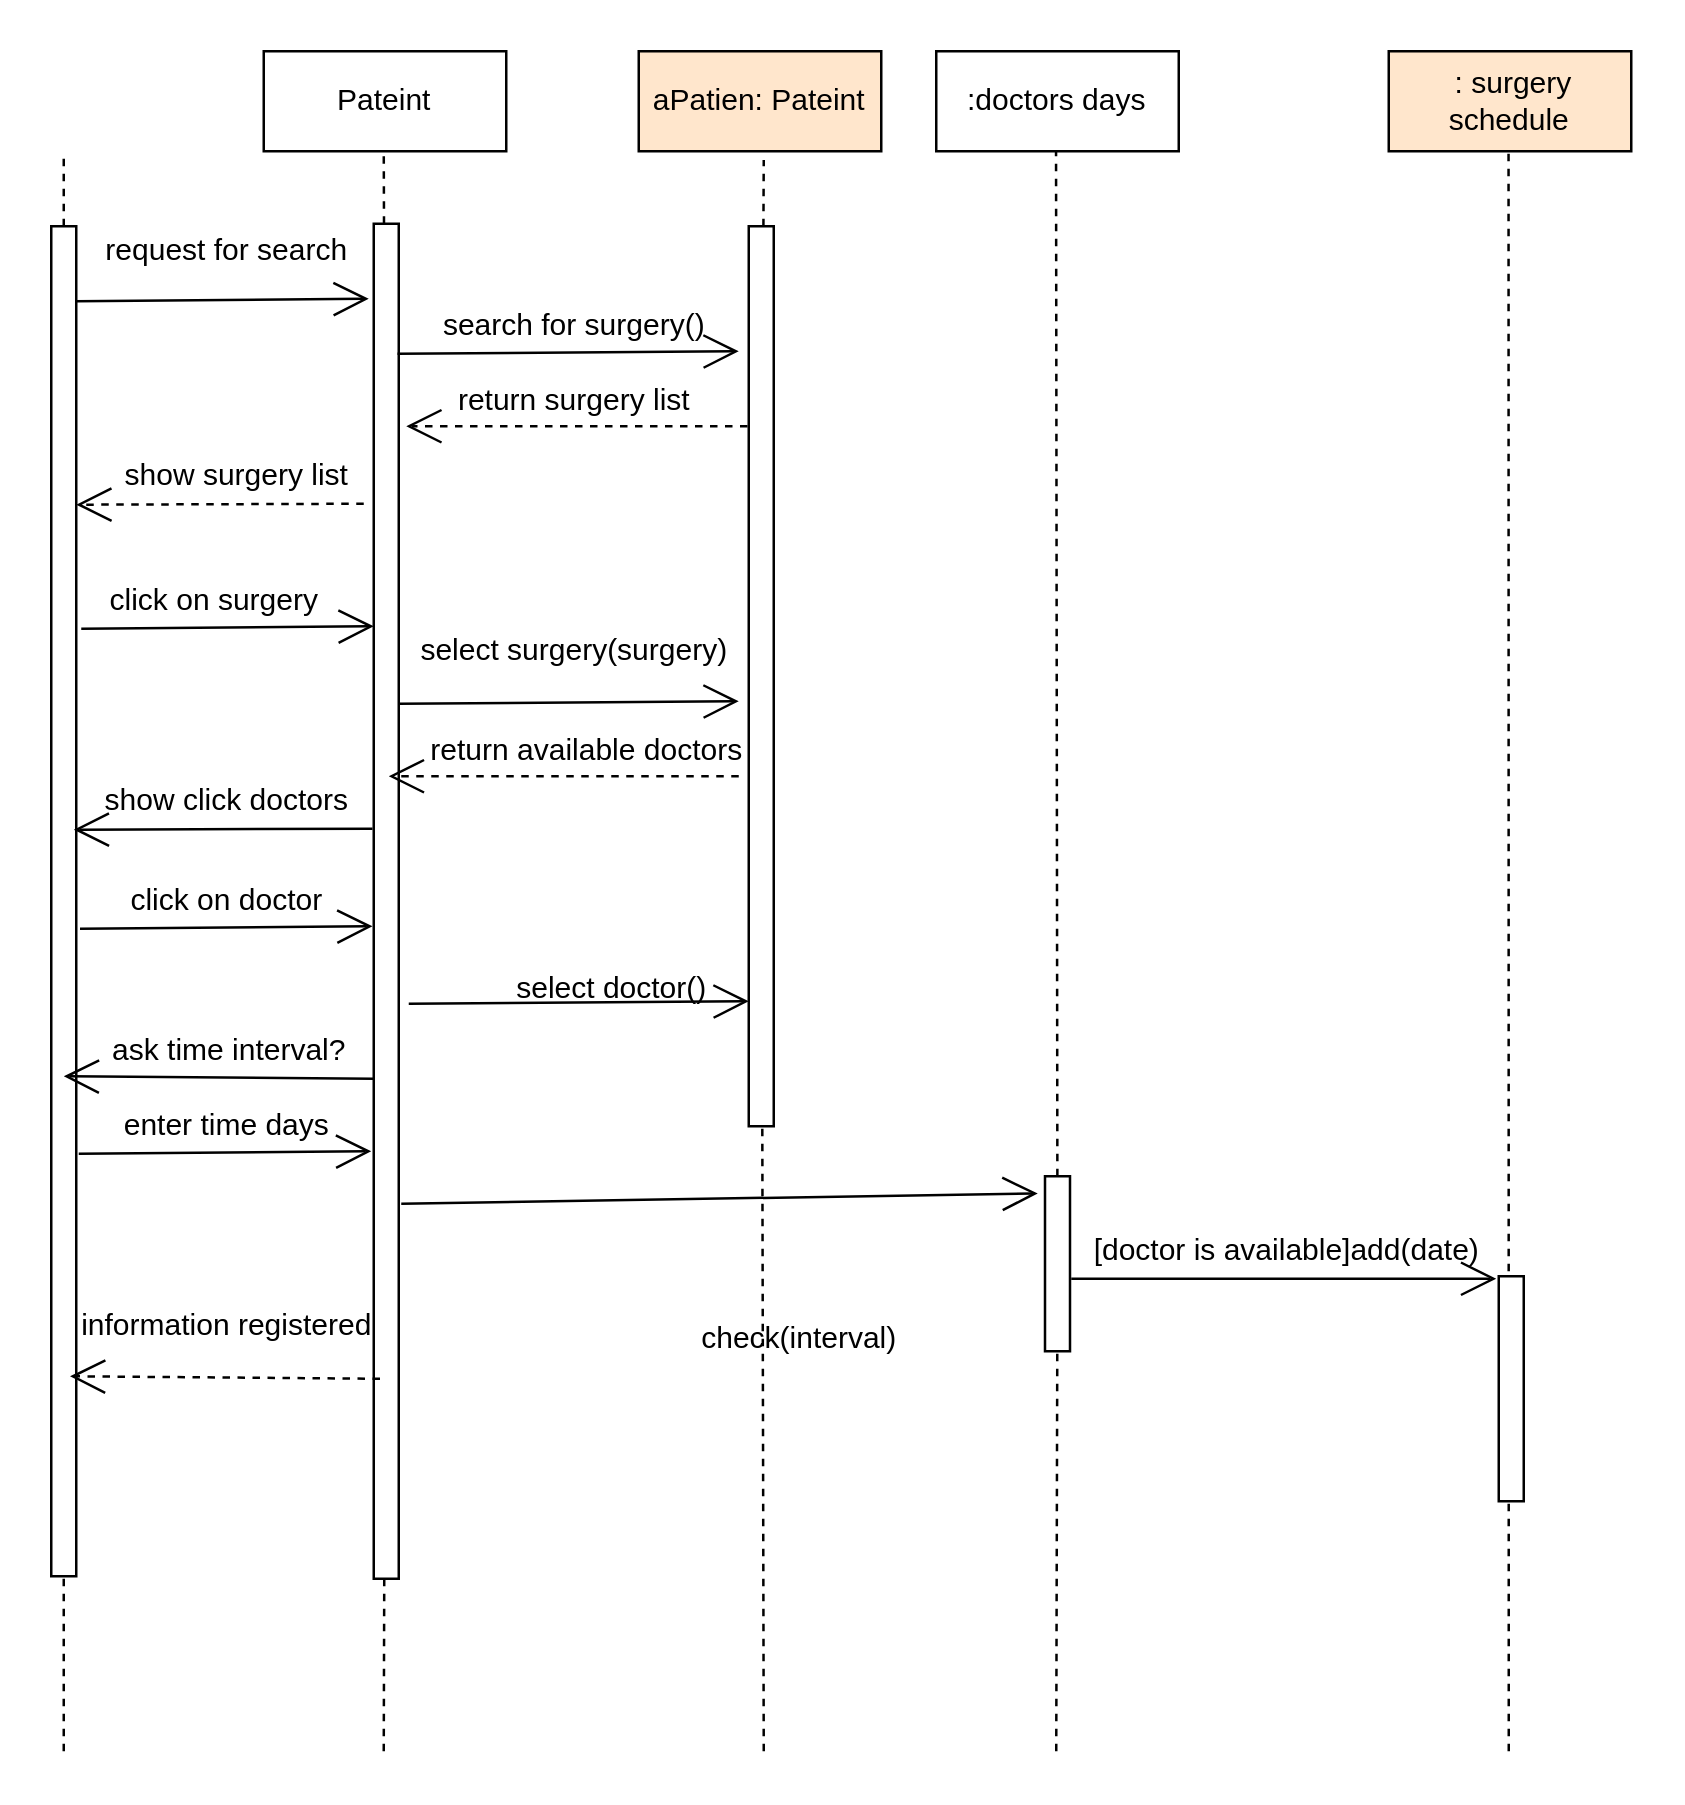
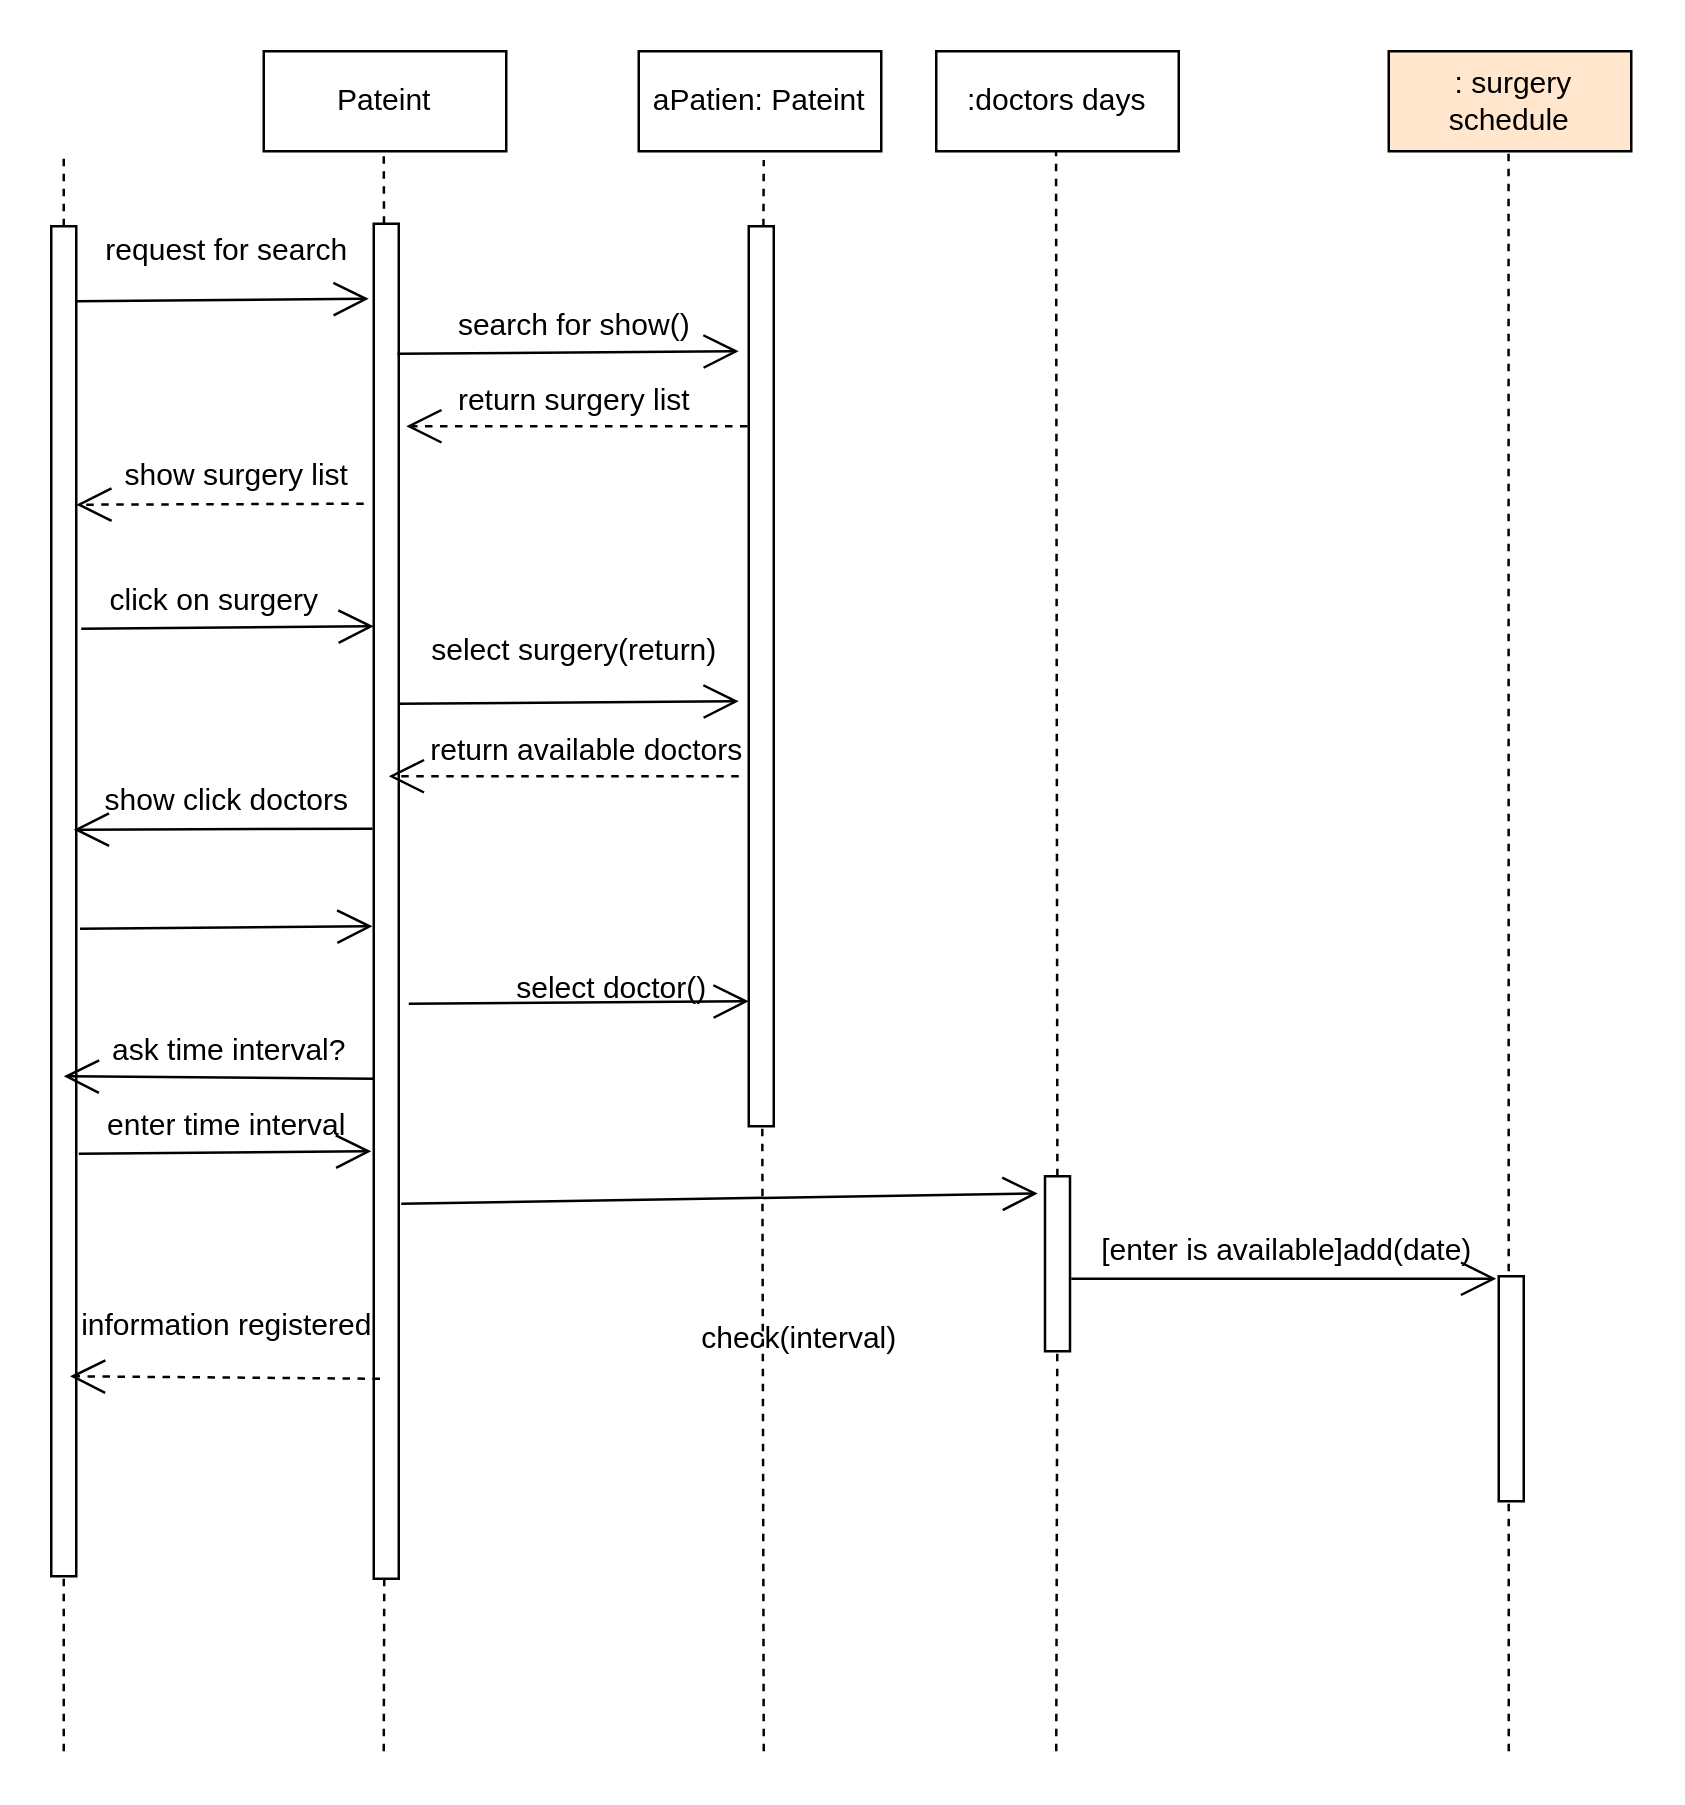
node "aPatien: Pateint": fillcolor #ffe6cc -> #ffffff
node "search for surgery()": label "search for surgery()" -> "search for show()"
node "select surgery(surgery)": label "select surgery(surgery)" -> "select surgery(return)"
node "click on doctor": removed
node "enter time days": label "enter time days" -> "enter time interval"
node "[doctor is available]add(date)": label "[doctor is available]add(date)" -> "[enter is available]add(date)"
